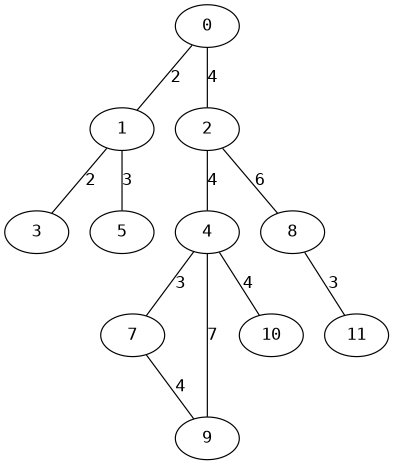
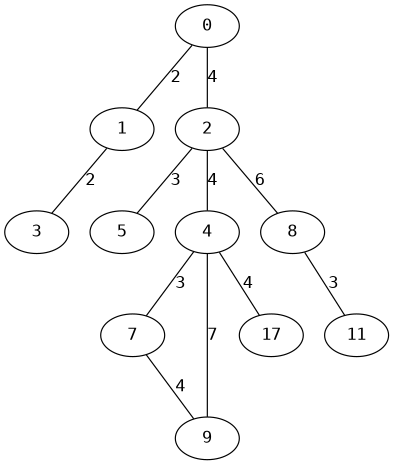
edge "1" -- "5": now "2" -- "5"
node "10": label "10" -> "17"
